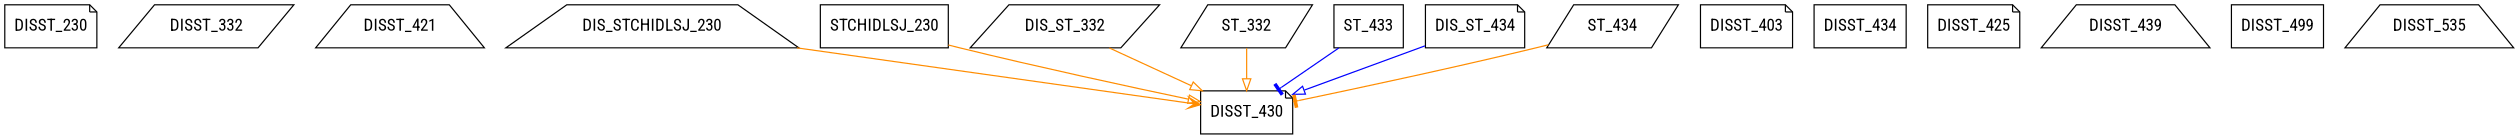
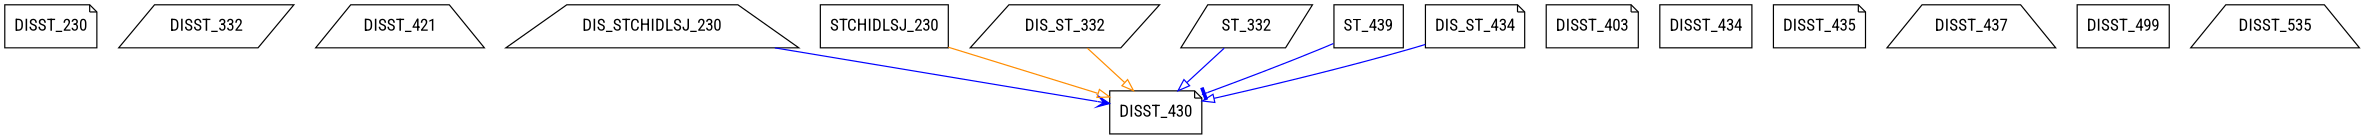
node "ST_433": label "ST_433" -> "ST_439"
node "ST_434": removed
node "DISST_425": label "DISST_425" -> "DISST_435"
node "DISST_439": label "DISST_439" -> "DISST_437"
edge "ST_332" -> "DISST_430": color darkorange -> blue
edge "DIS_STCHIDLSJ_230" -> "DISST_430": color darkorange -> blue
